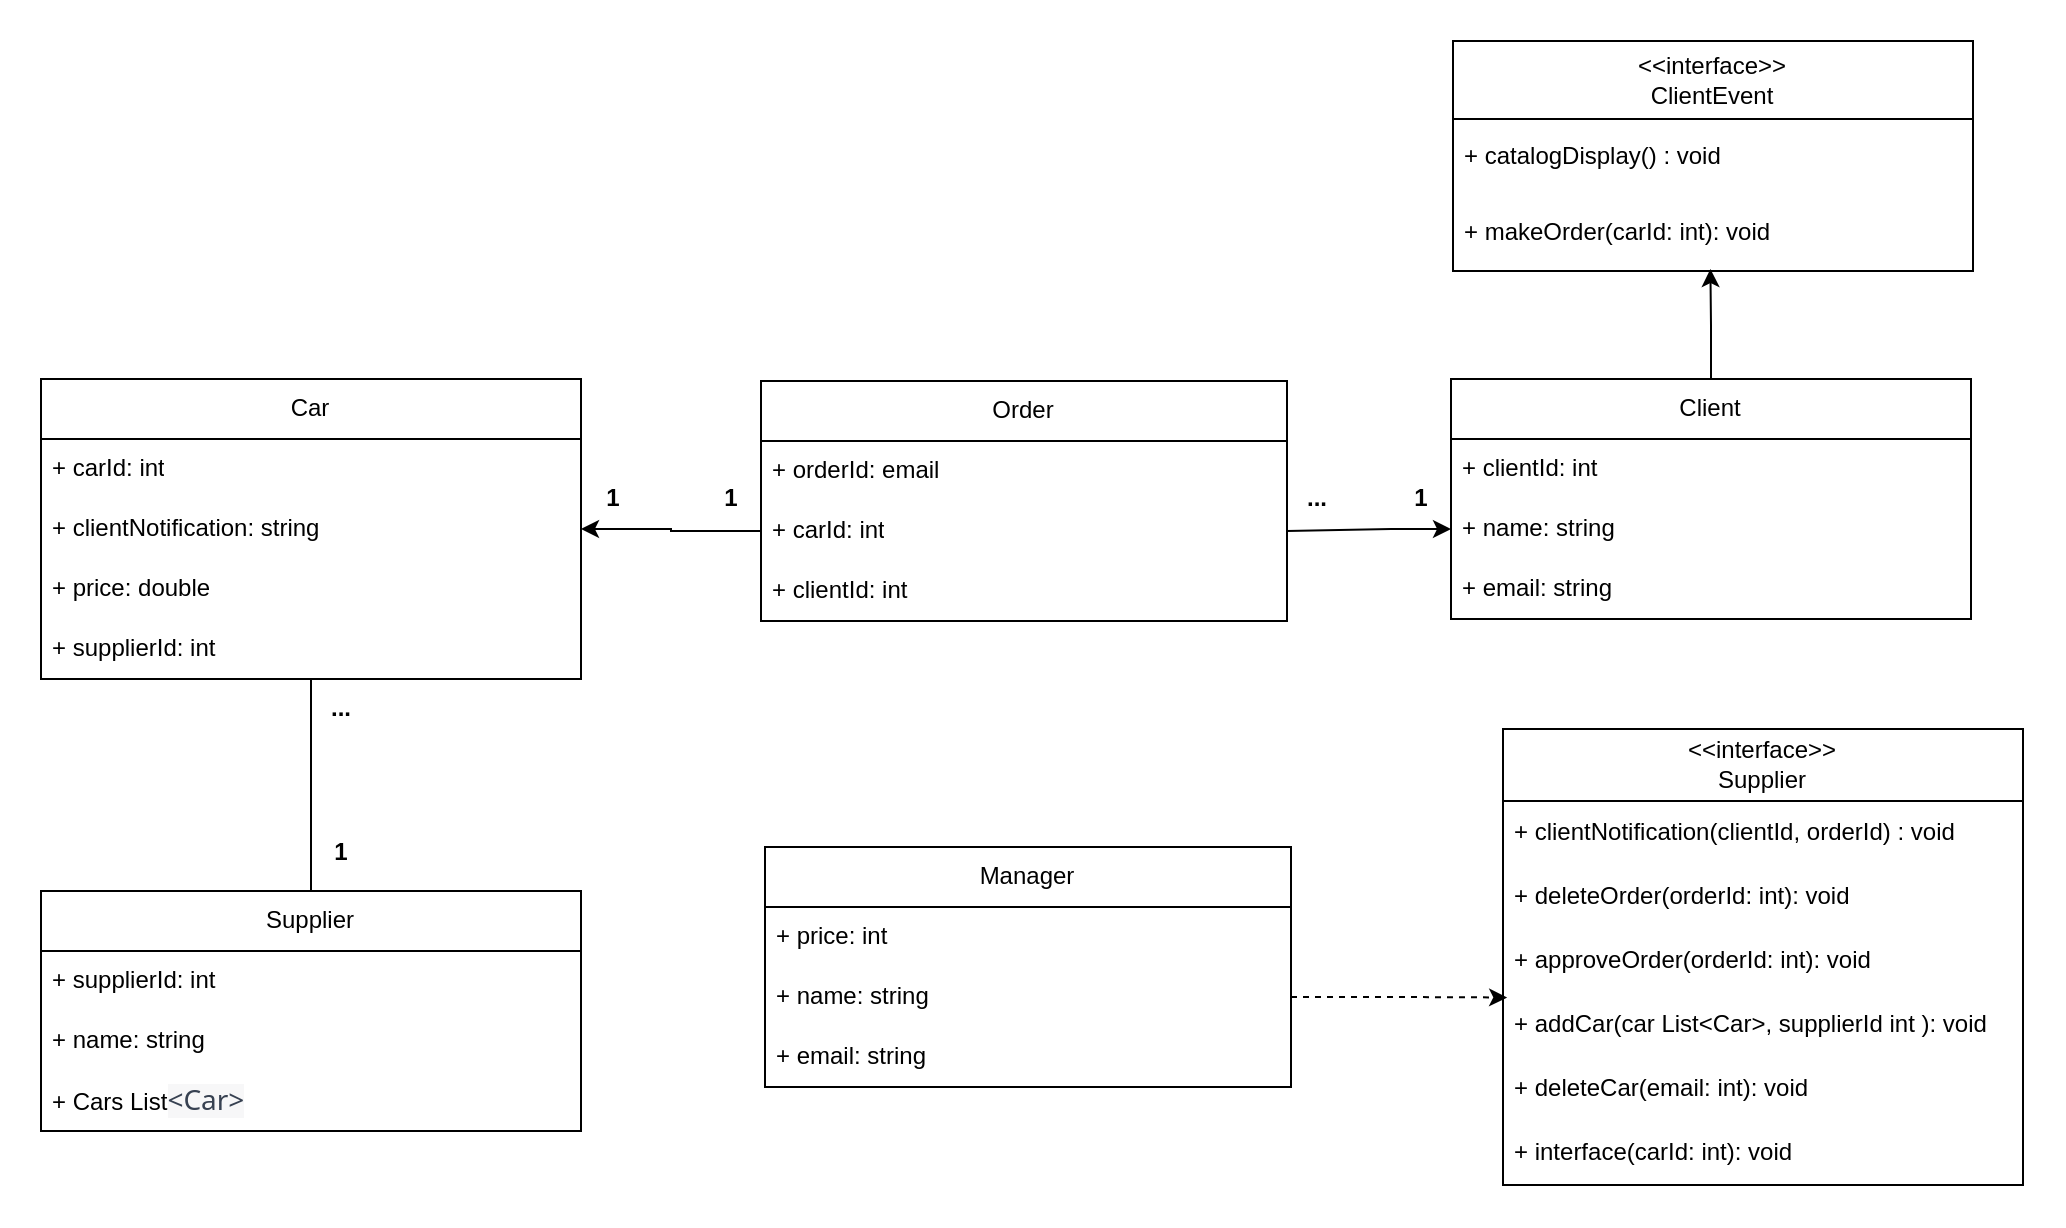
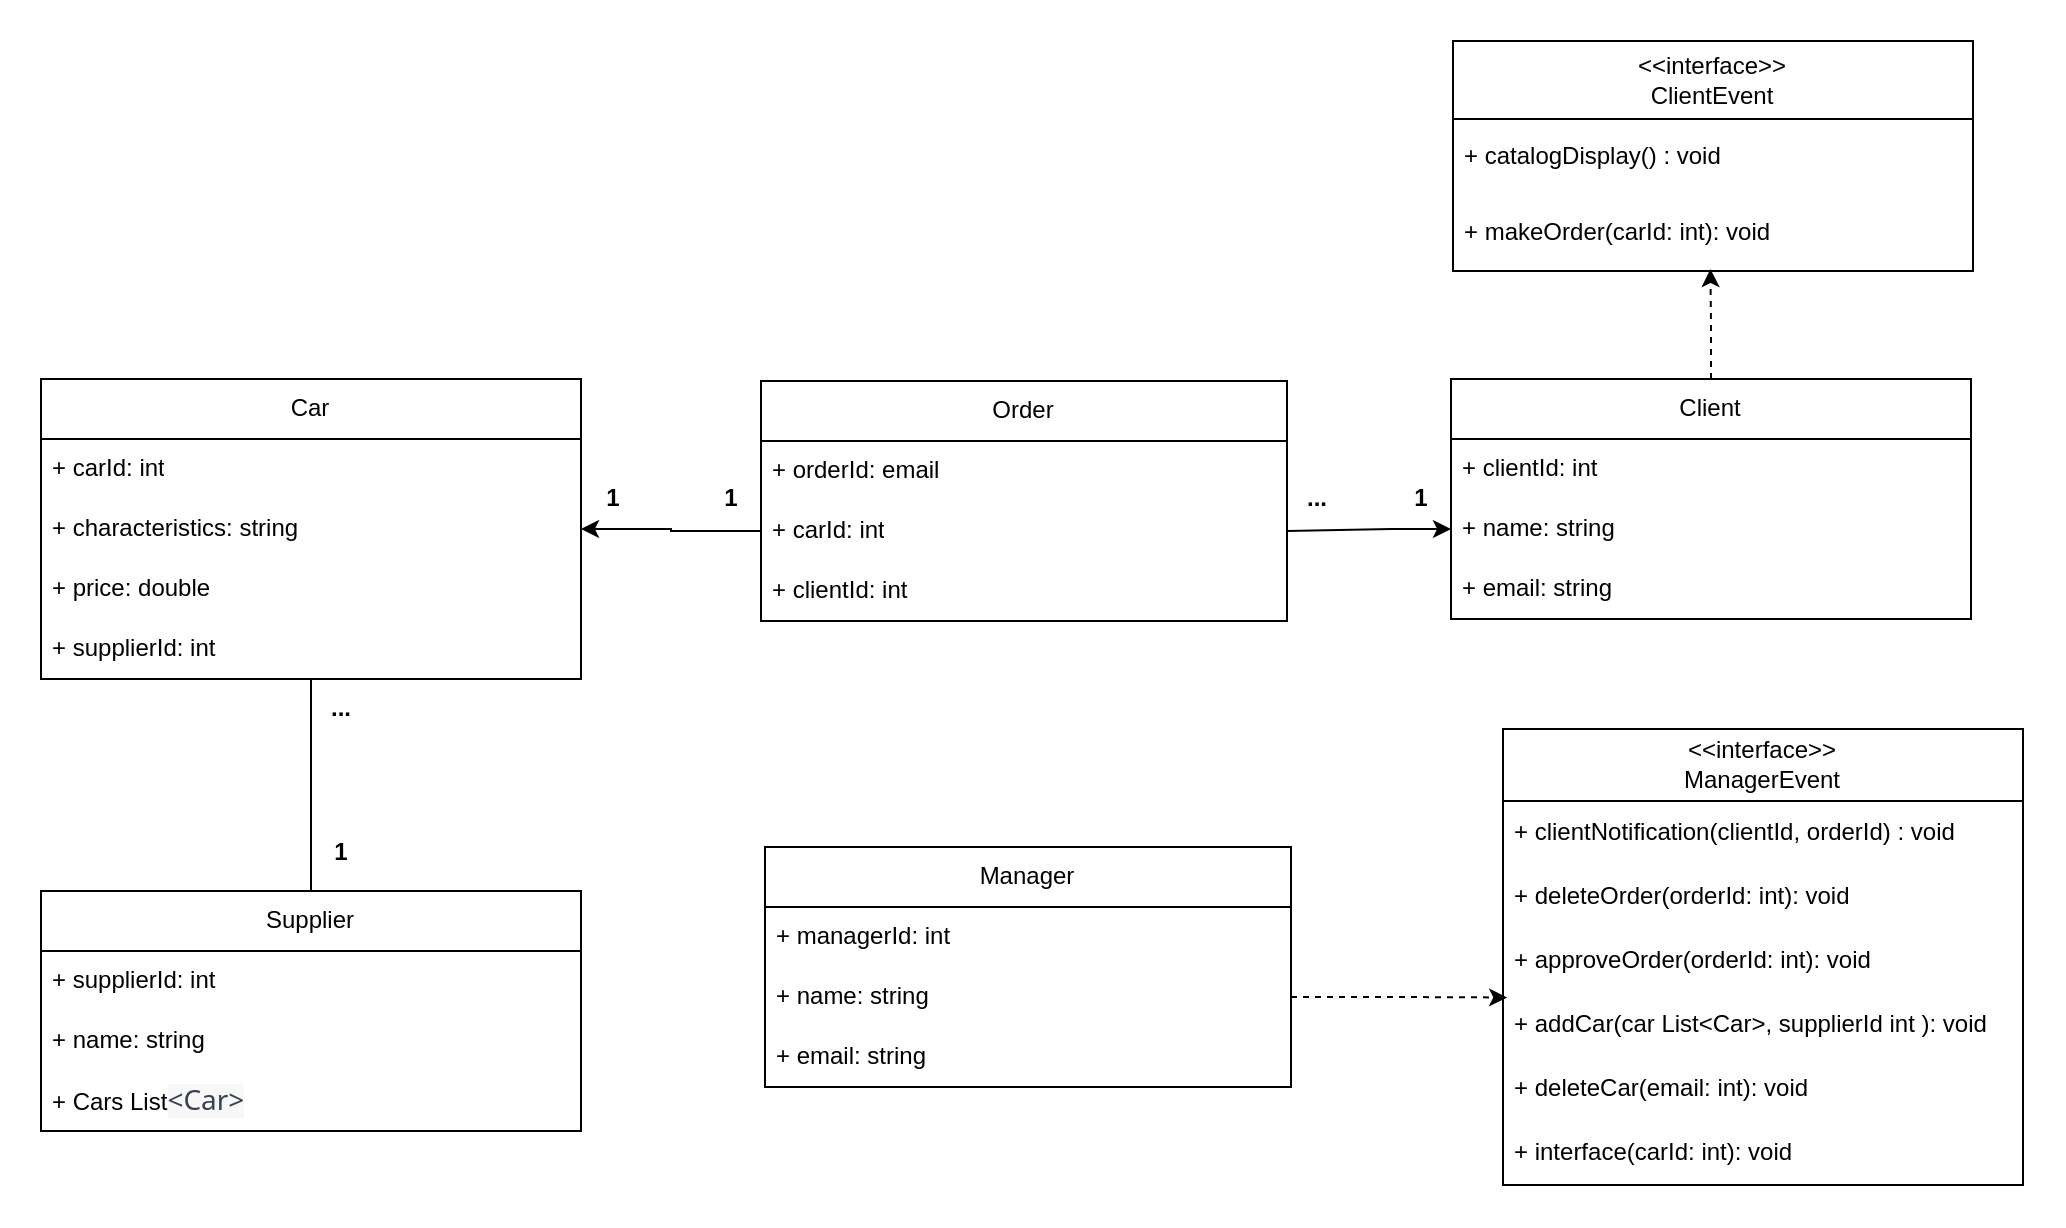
edge "Client" -> "+ makeOrder(carId: int): void": style solid -> dashed
node "+ clientNotification: string": label "+ clientNotification: string" -> "+ characteristics: string"
node "<<interface>> Supplier": label "<<interface>> Supplier" -> "<<interface>> ManagerEvent"
node "+ price: int": label "+ price: int" -> "+ managerId: int"
